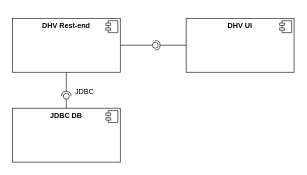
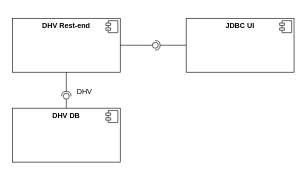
node "DHV UI": label "DHV UI" -> "JDBC UI"
node "JDBC": label "JDBC" -> "DHV"
node "JDBC DB": label "JDBC DB" -> "DHV DB"
